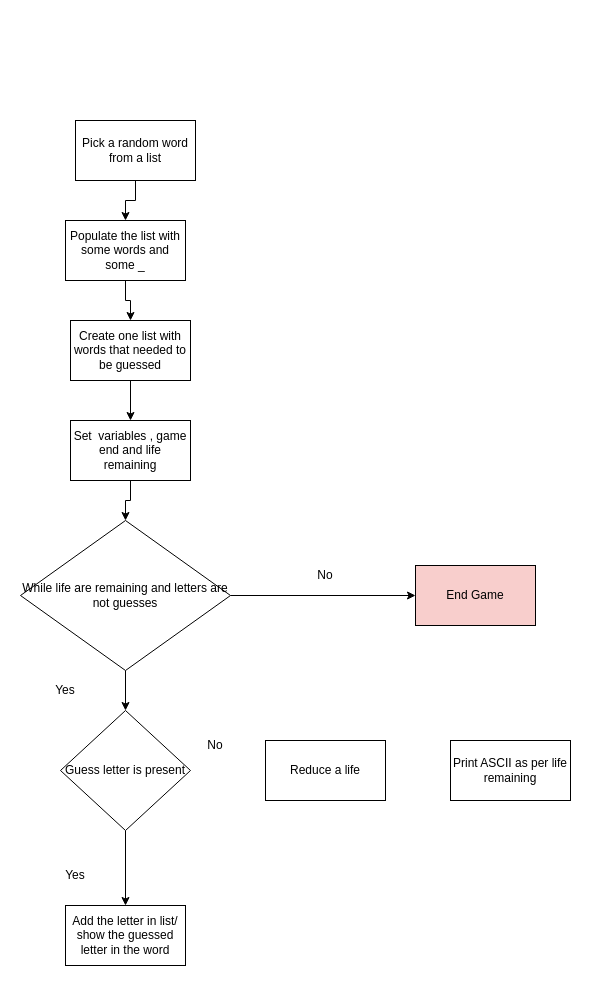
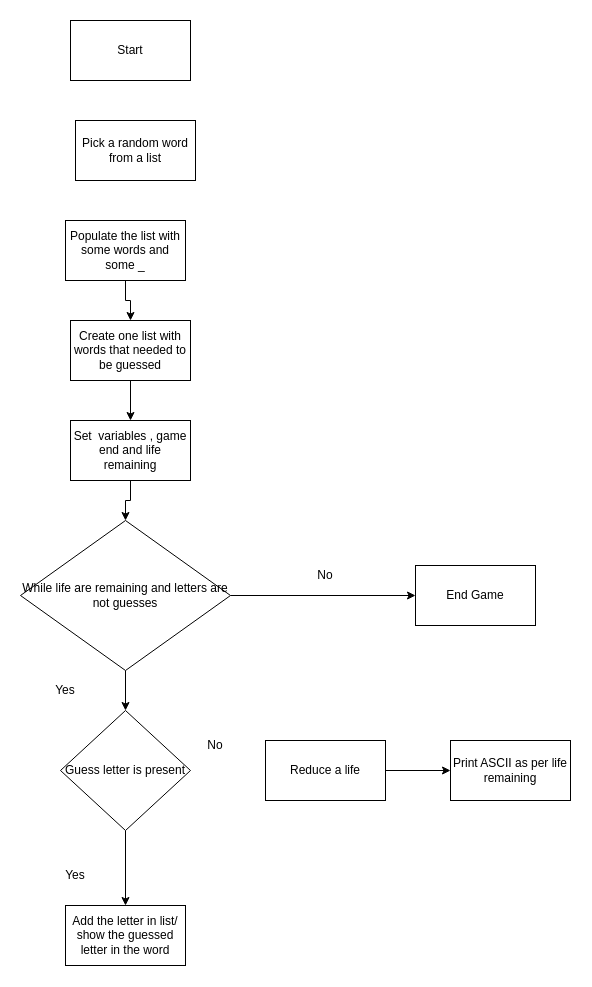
node "Start": added
edge "Pick a random word from a list" -> "Populate the list with some words and some _": removed
node "End Game": fillcolor #f8cecc -> #ffffff
edge "Reduce a life" -> "Print ASCII as per life remaining": added
